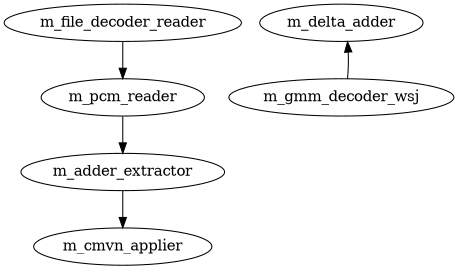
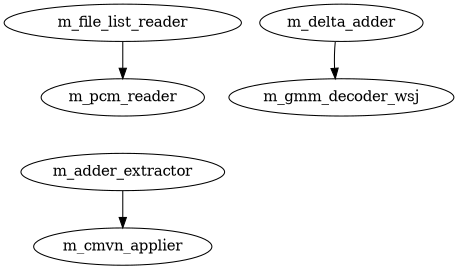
node "m_file_decoder_reader": label "m_file_decoder_reader" -> "m_file_list_reader"
edge "m_gmm_decoder_wsj" -> "m_delta_adder": reversed
edge "m_pcm_reader" -> "m_adder_extractor": removed
